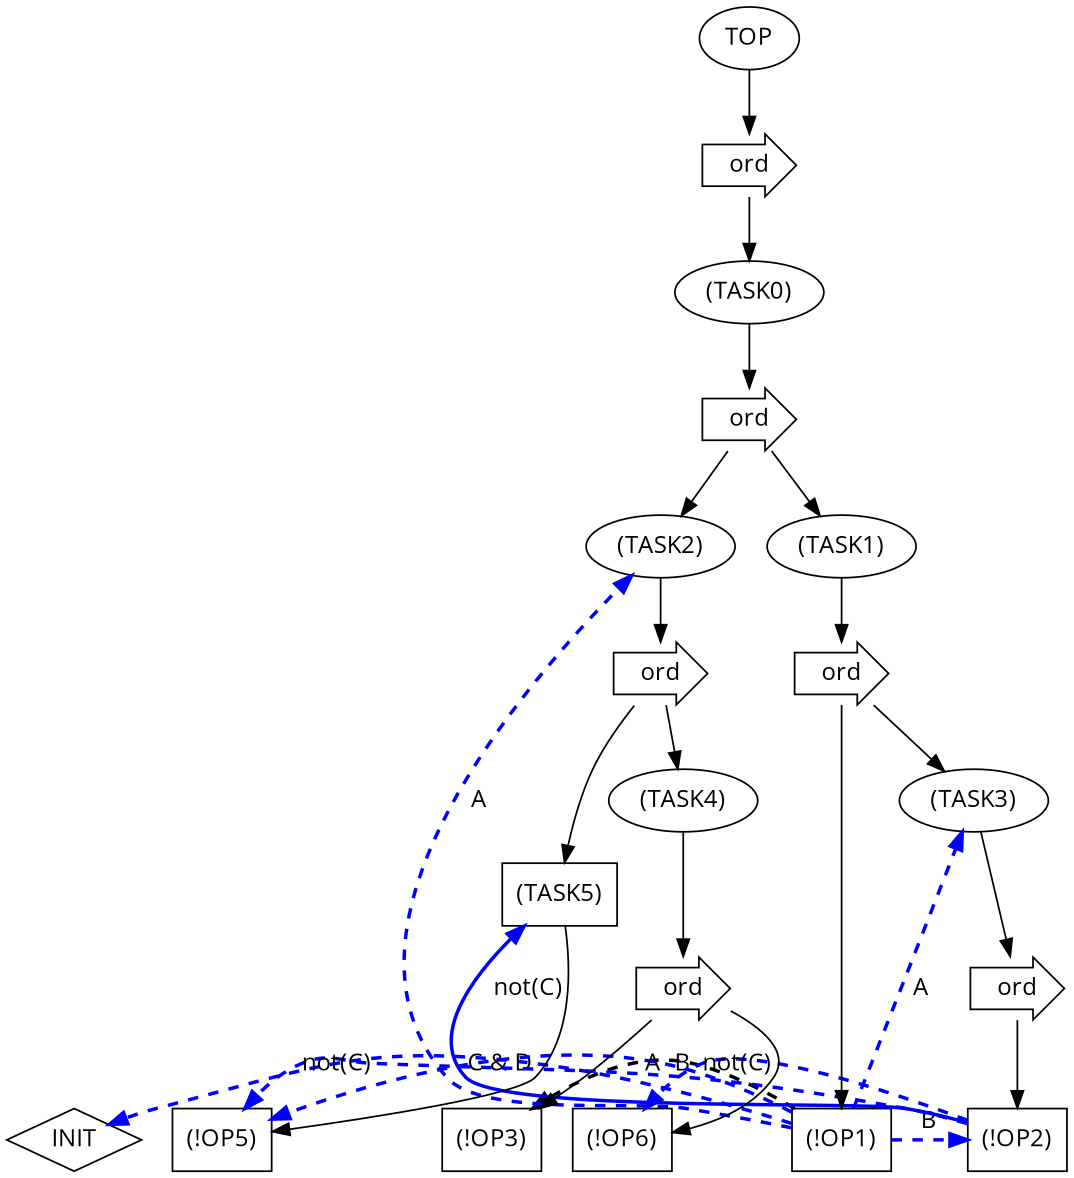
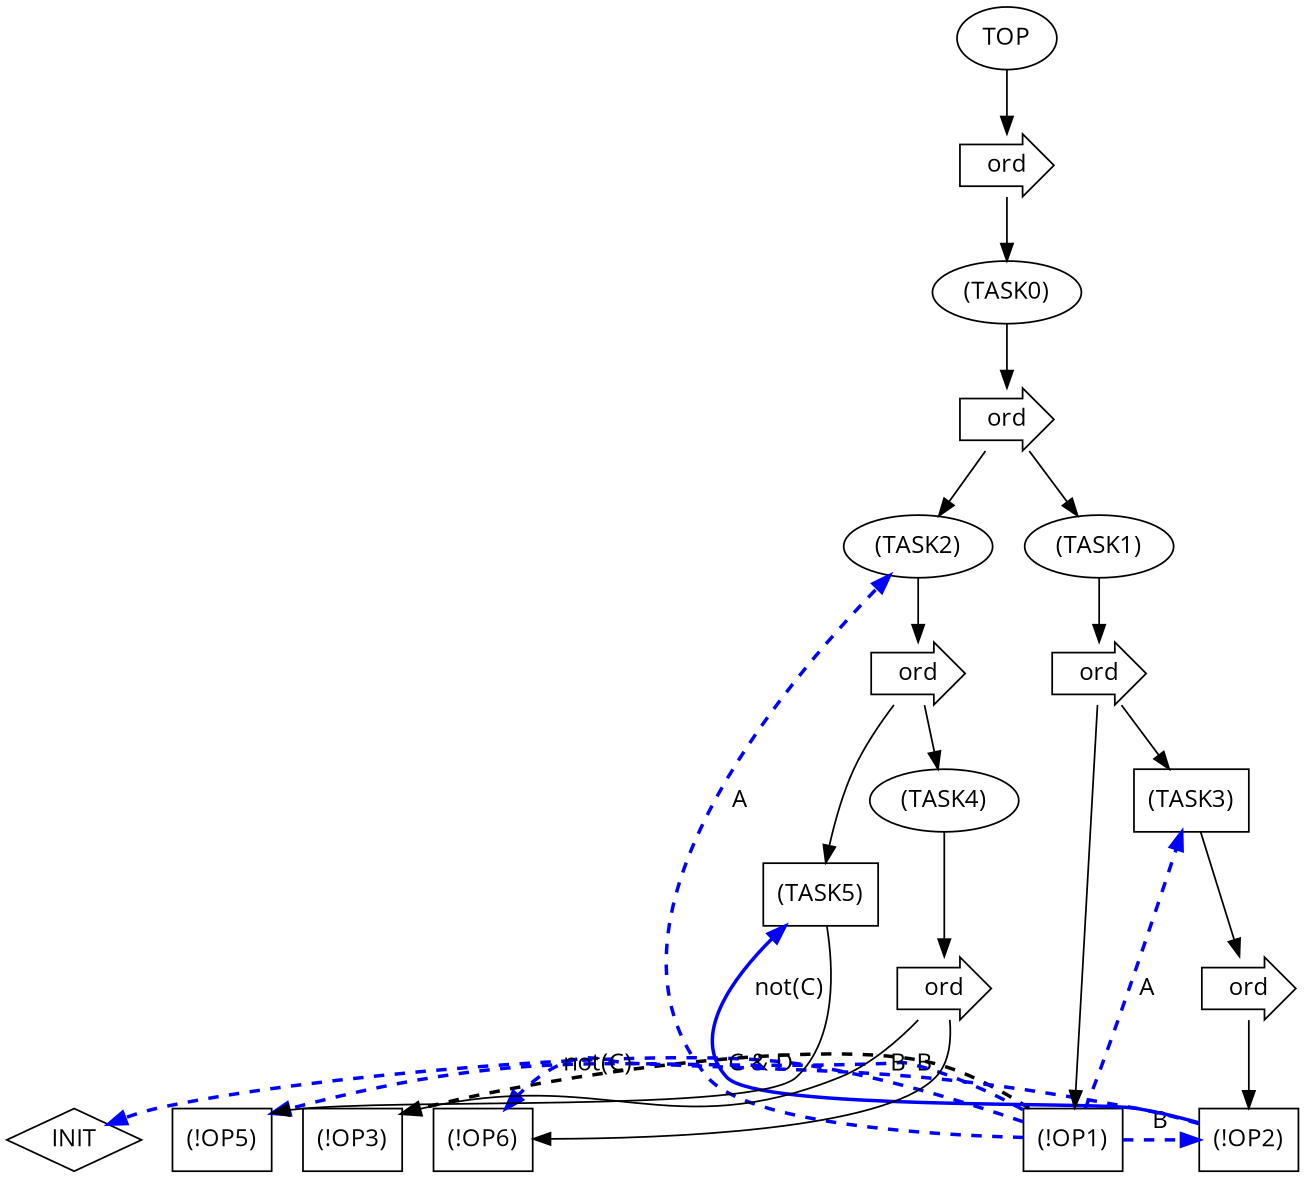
node "(TASK3)": shape ellipse -> box
edge "(!OP1)" -> "(!OP5)": label "A" -> "B"
edge "(!OP2)" -> "(!OP5)": removed, label "not(C)"
